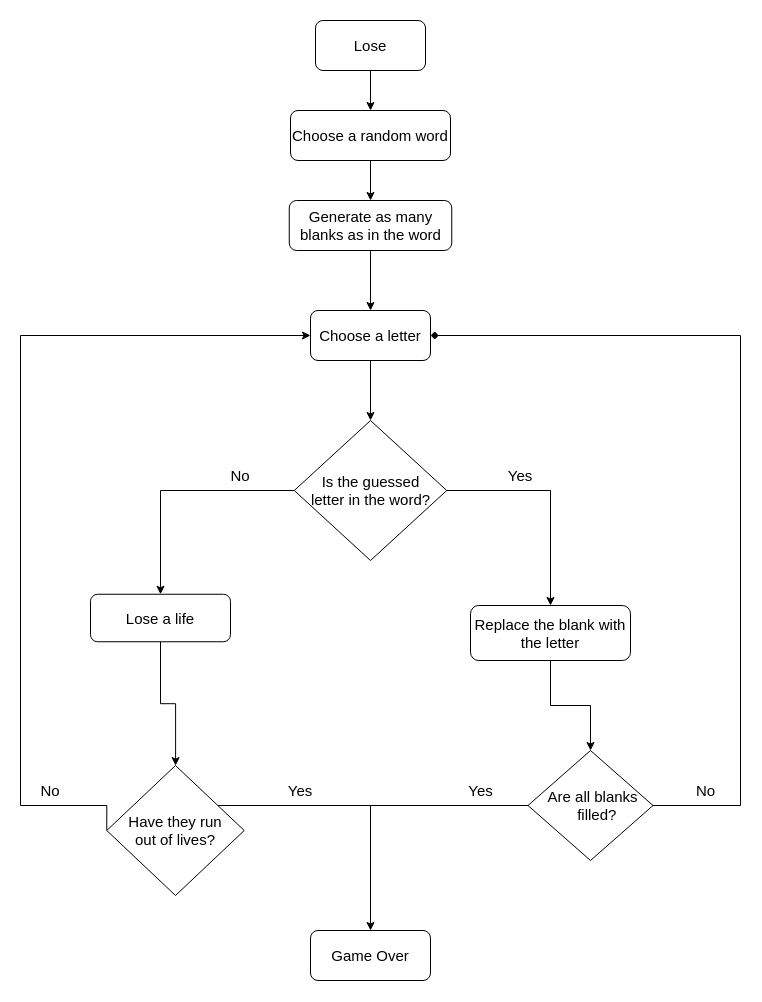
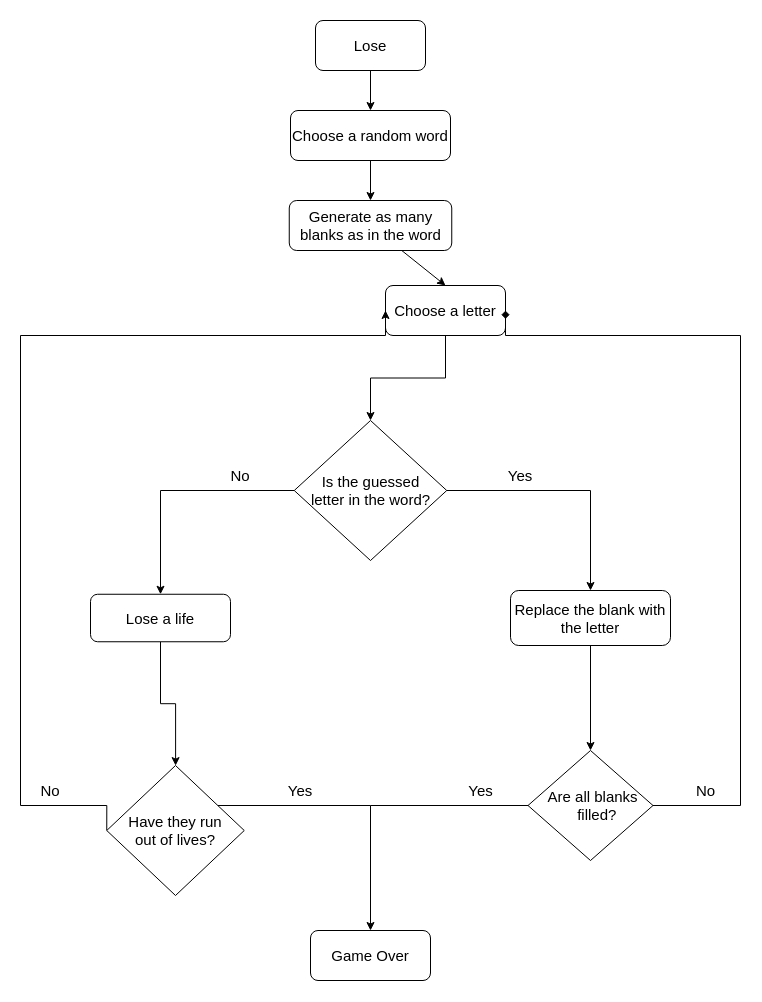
node "Choose a letter": moved (371, 336) -> (446, 311)
node "Replace the blank with the letter": moved (551, 633) -> (591, 618)
